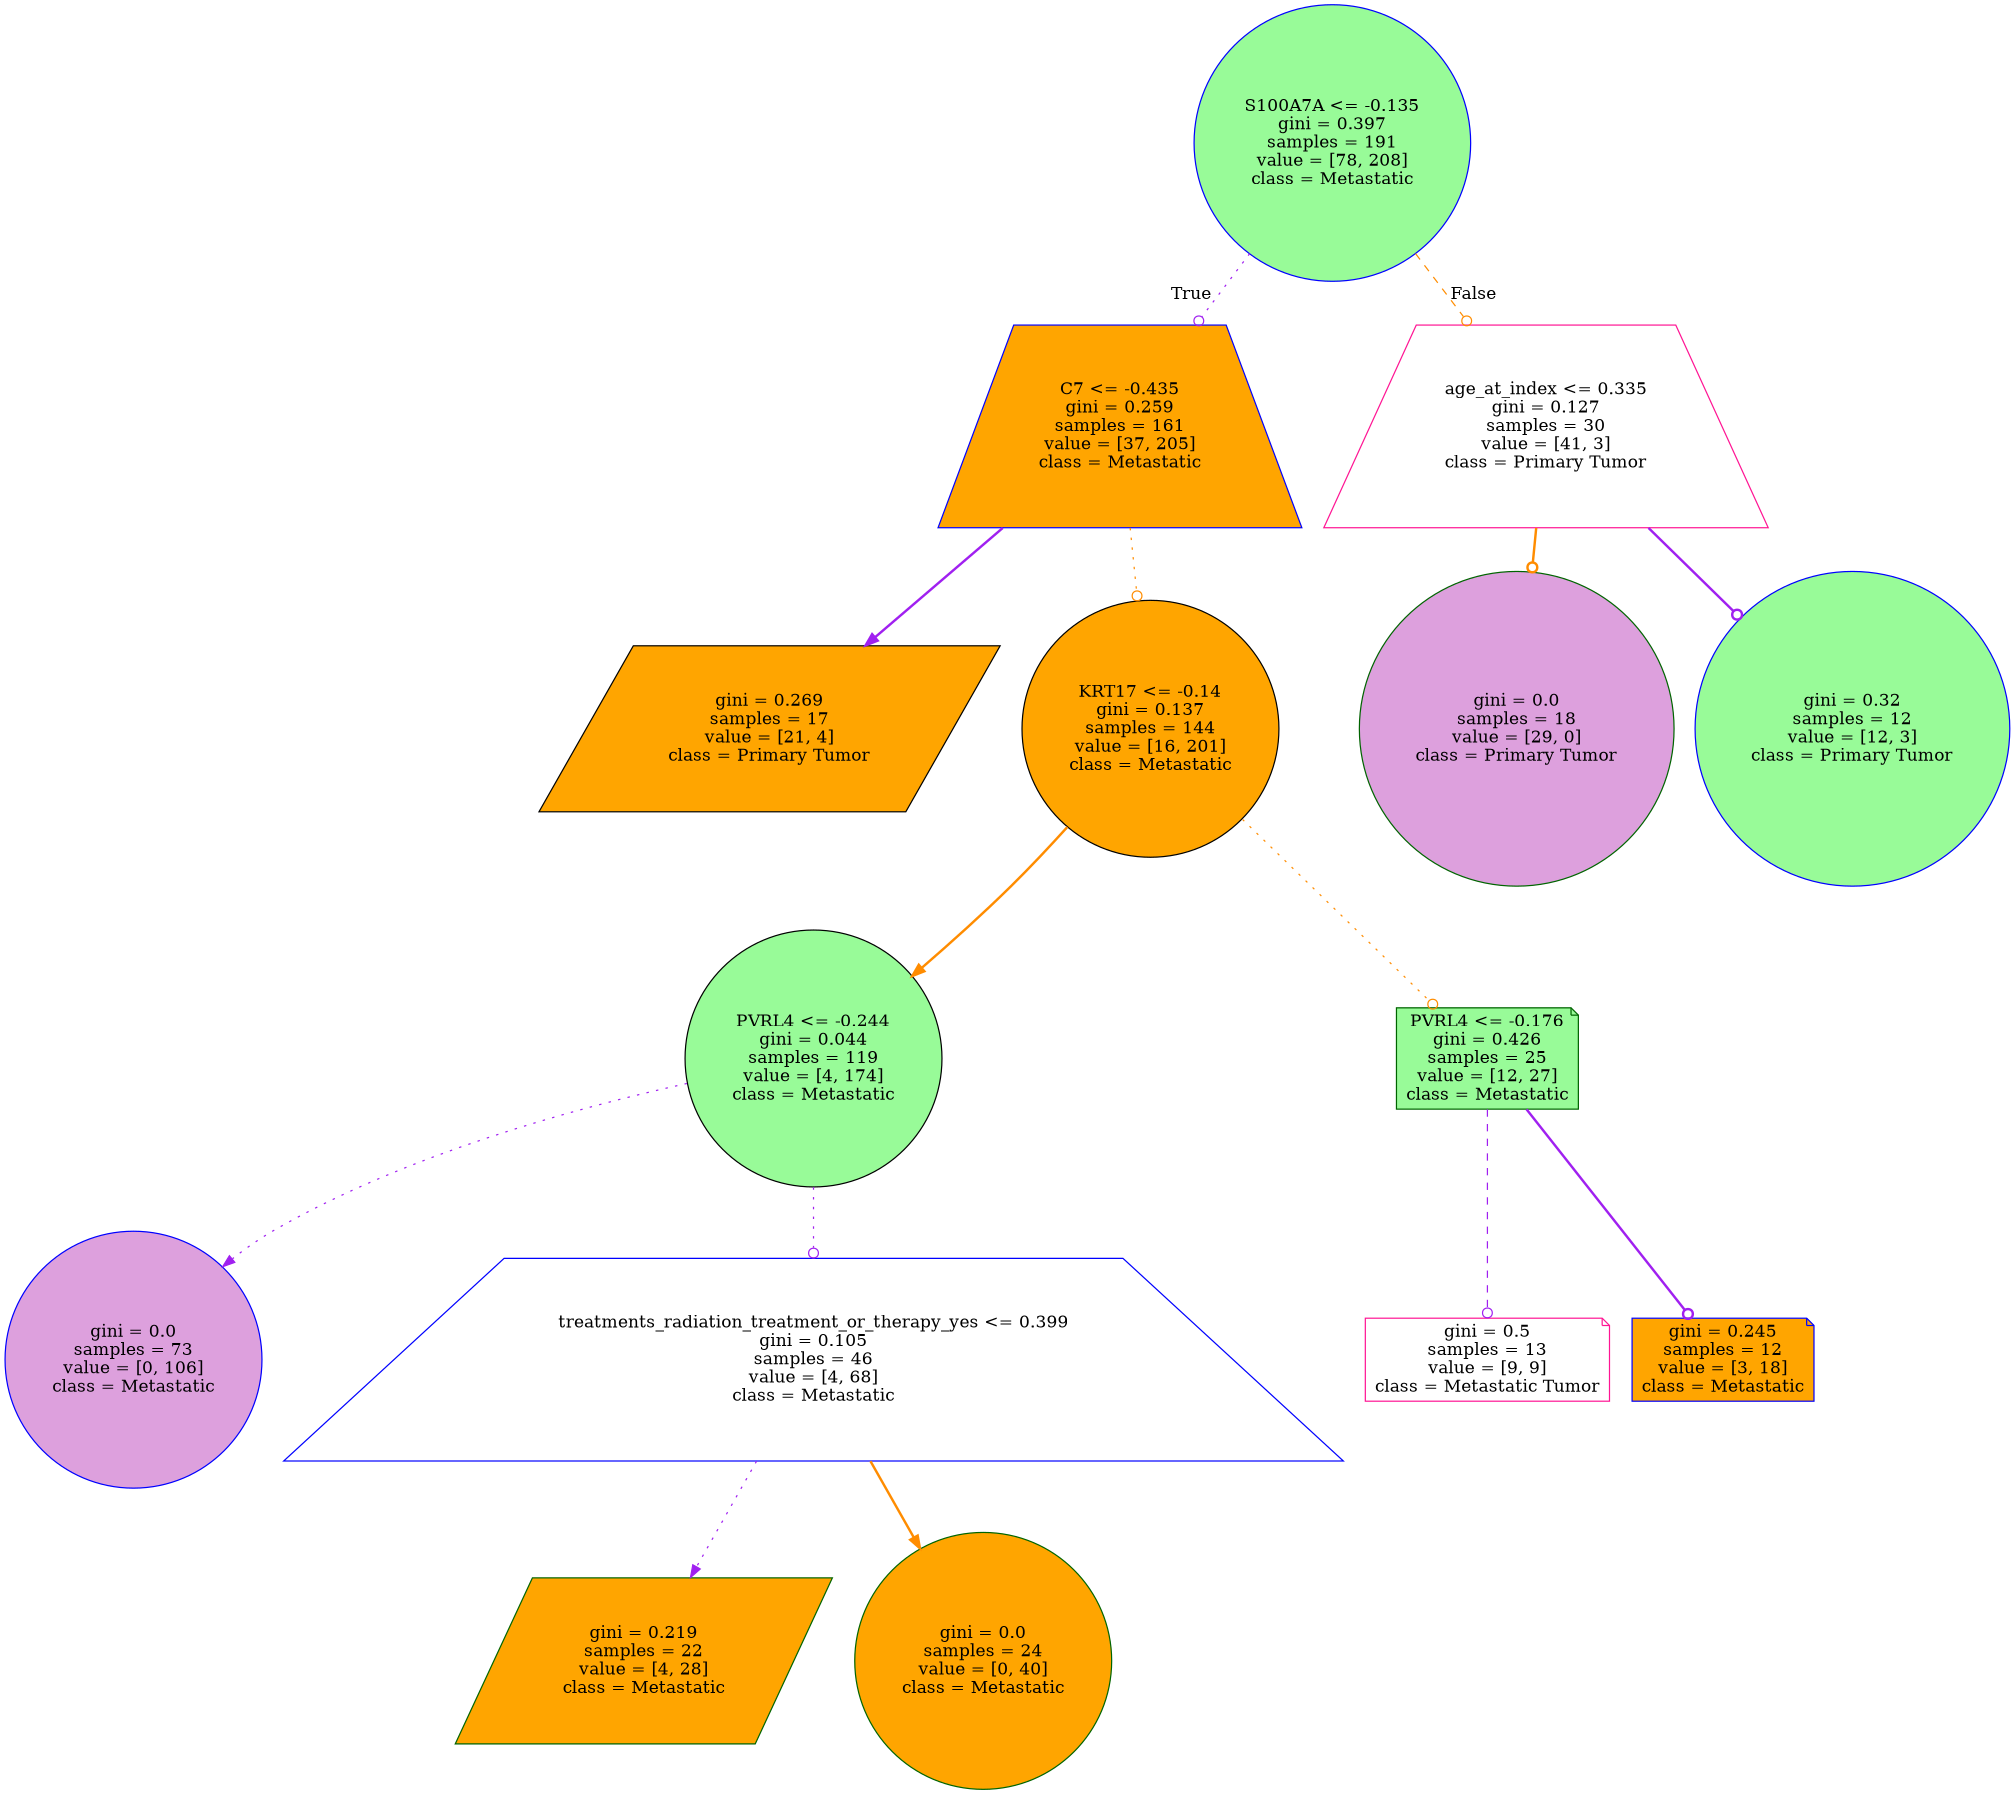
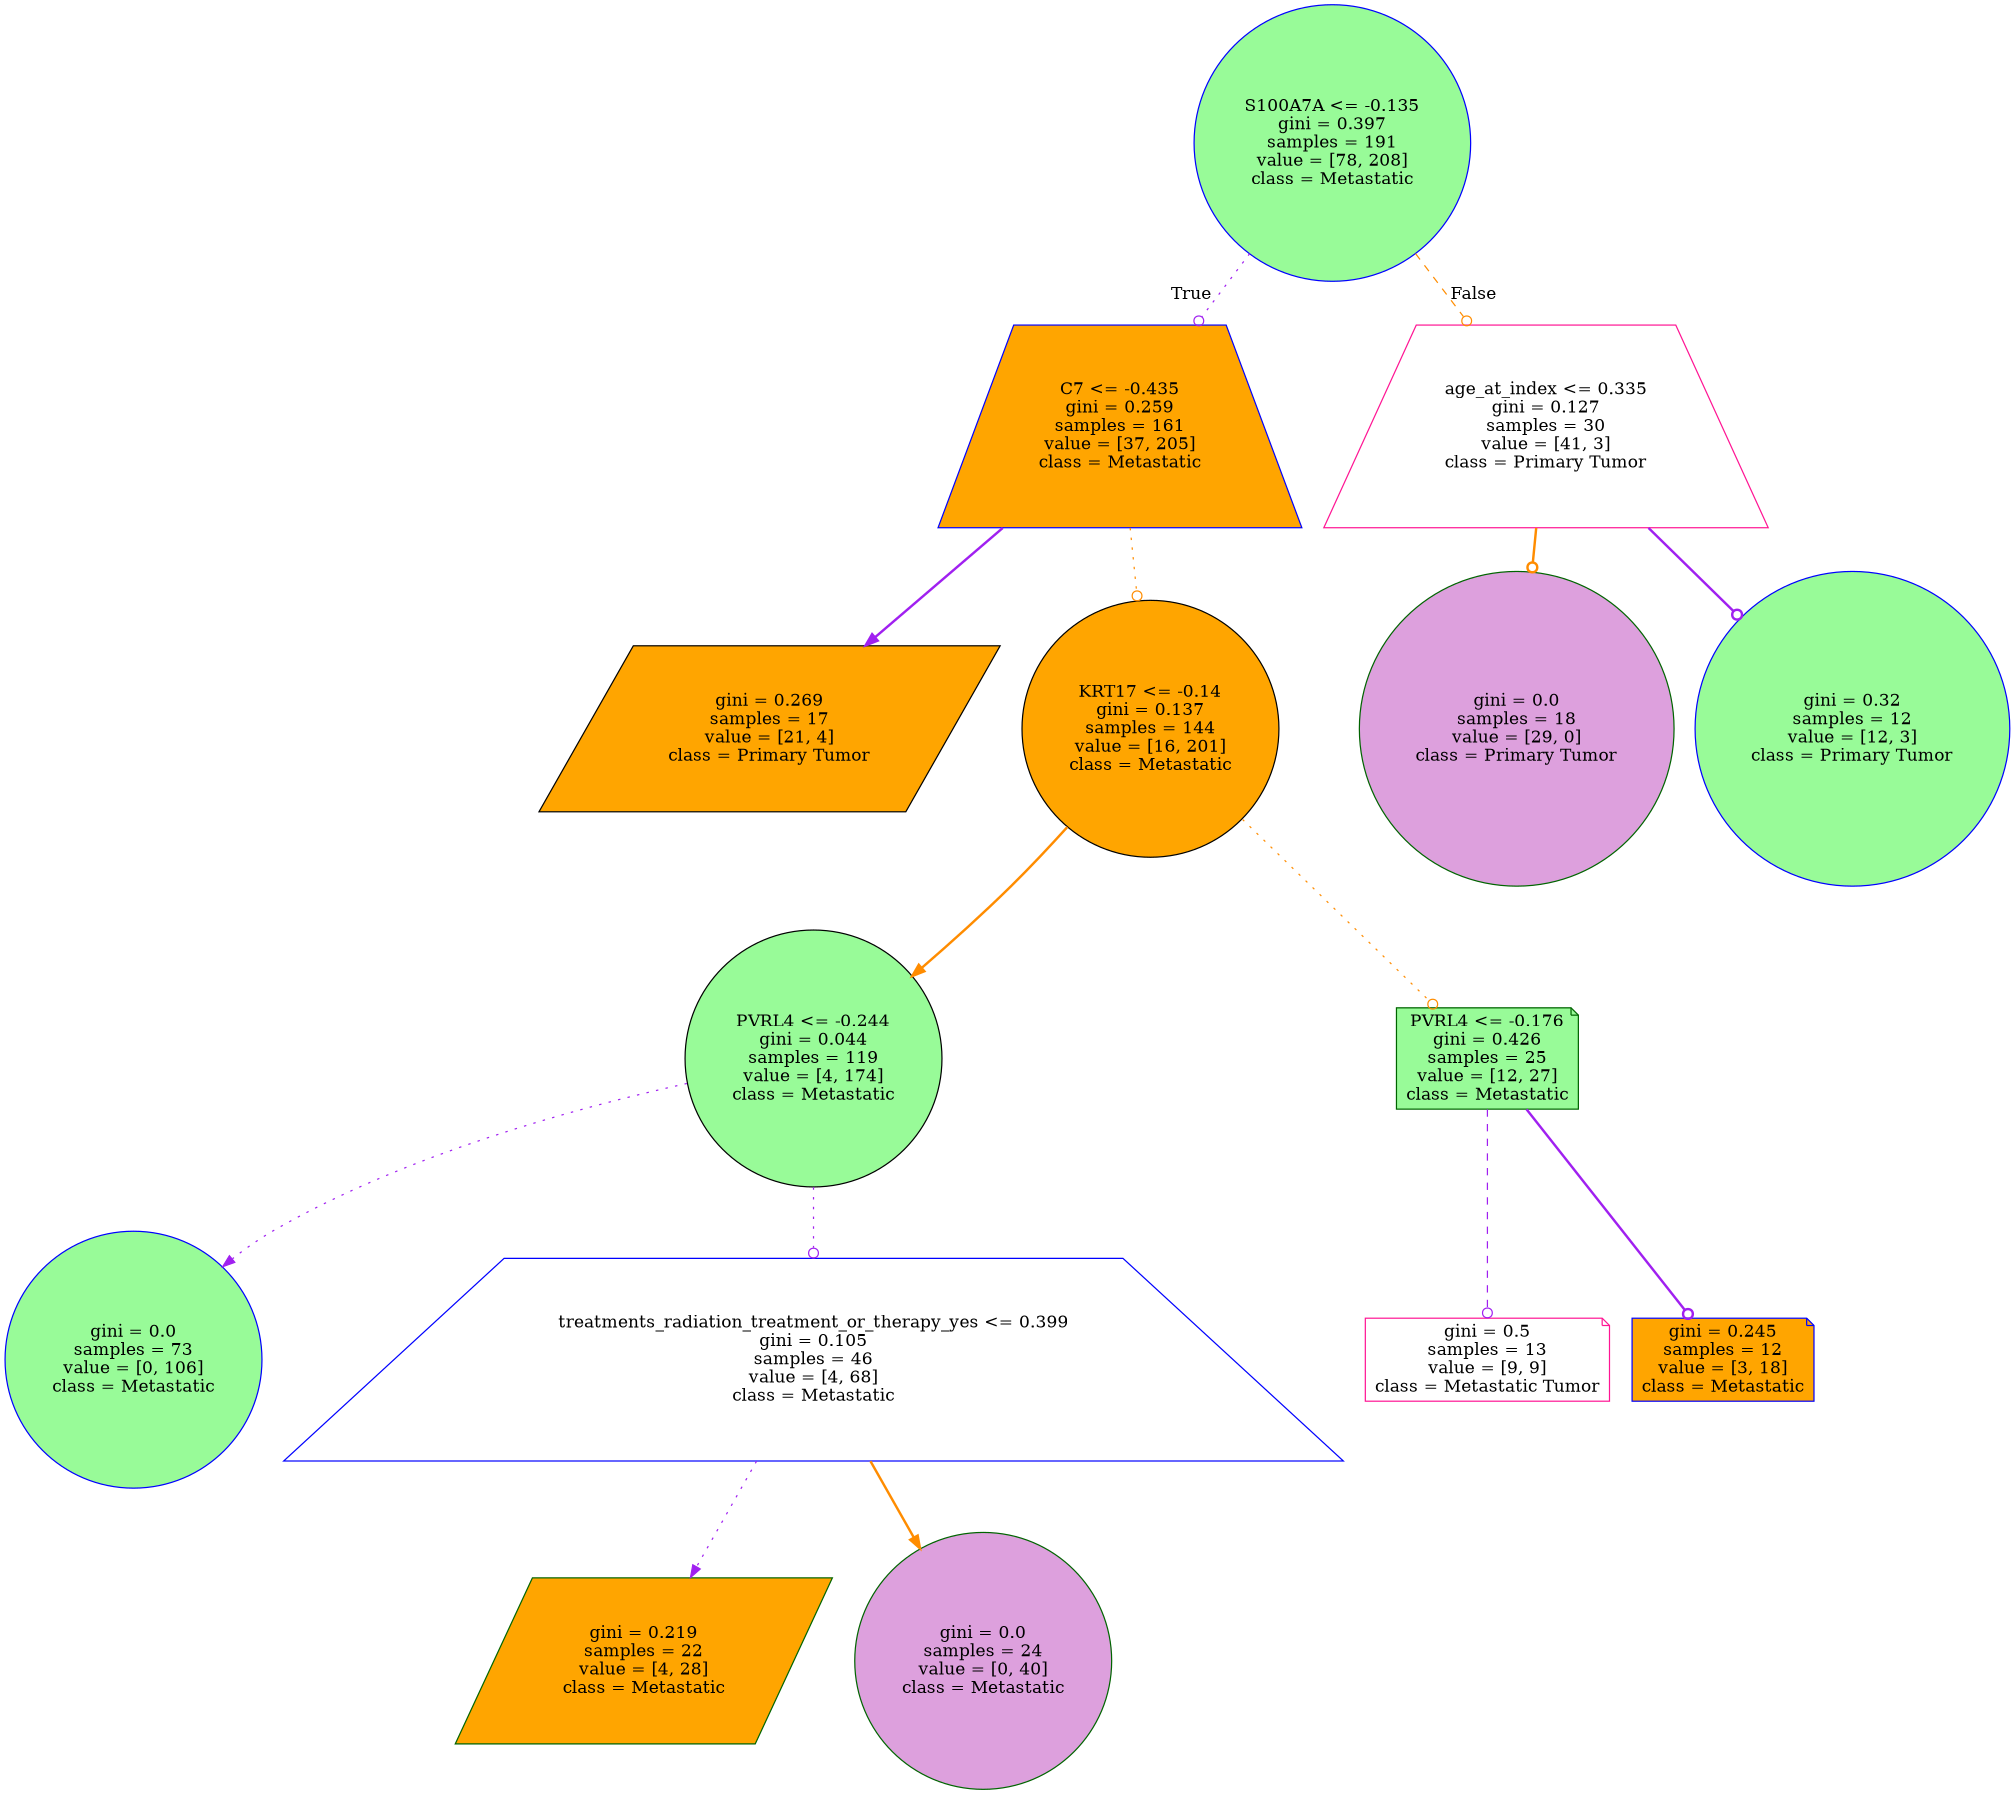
node "gini = 0.0 samples = 73 value = [0, 106] class = Metastatic": fillcolor plum -> palegreen
node "gini = 0.0 samples = 24 value = [0, 40] class = Metastatic": fillcolor orange -> plum
